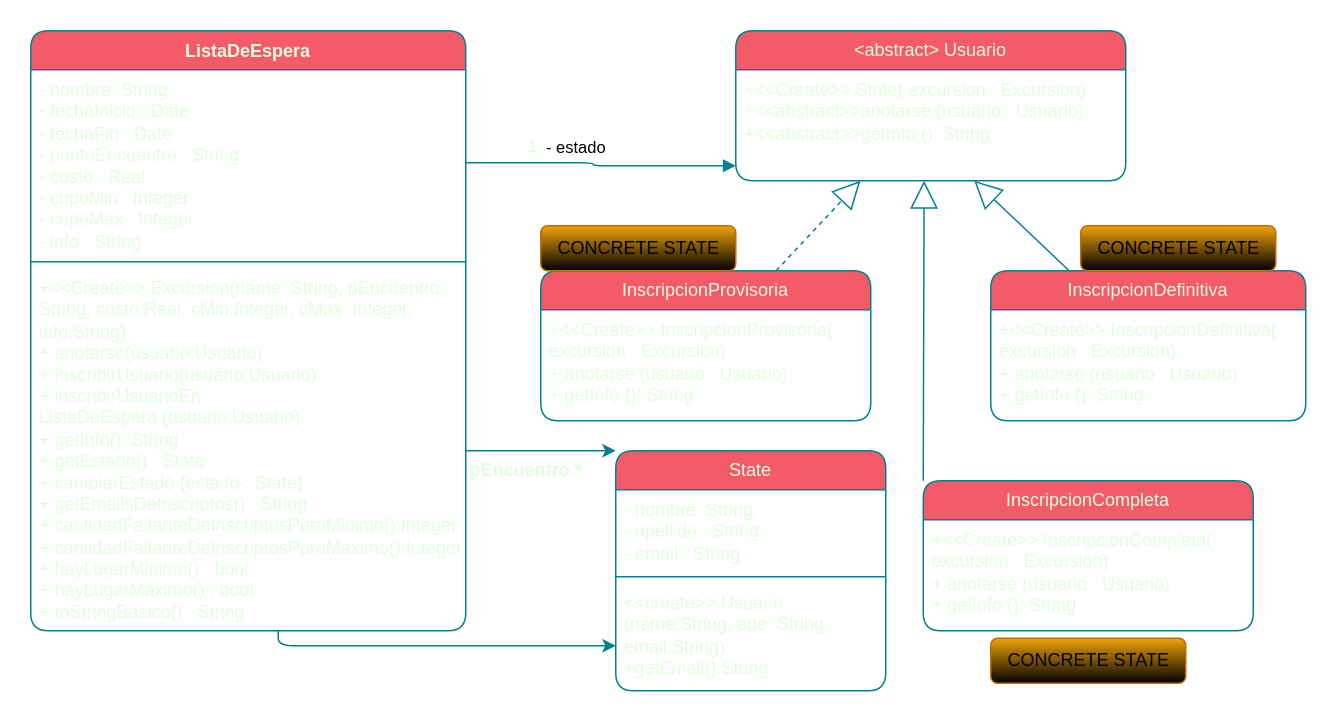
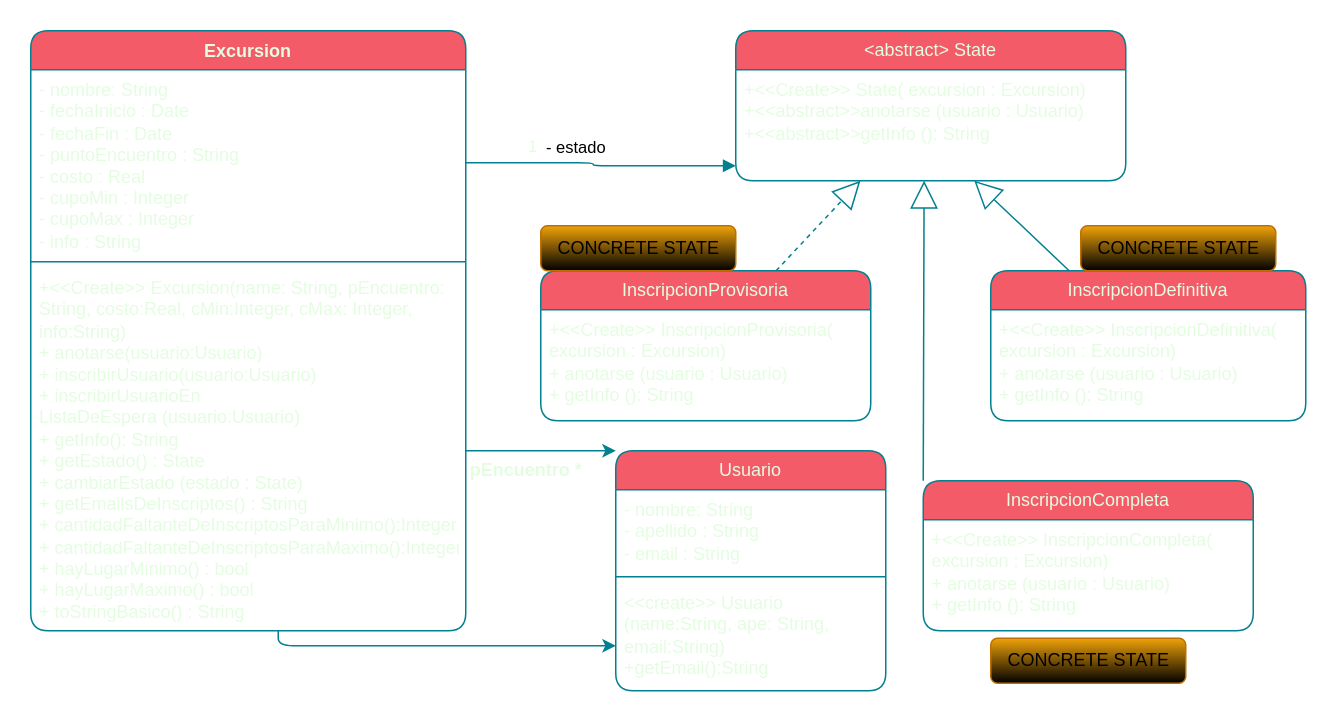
node "<abstract> Usuario": label "<abstract> Usuario" -> "<abstract> State"
node "ListaDeEspera": label "ListaDeEspera" -> "Excursion"
node "State": label "State" -> "Usuario"
